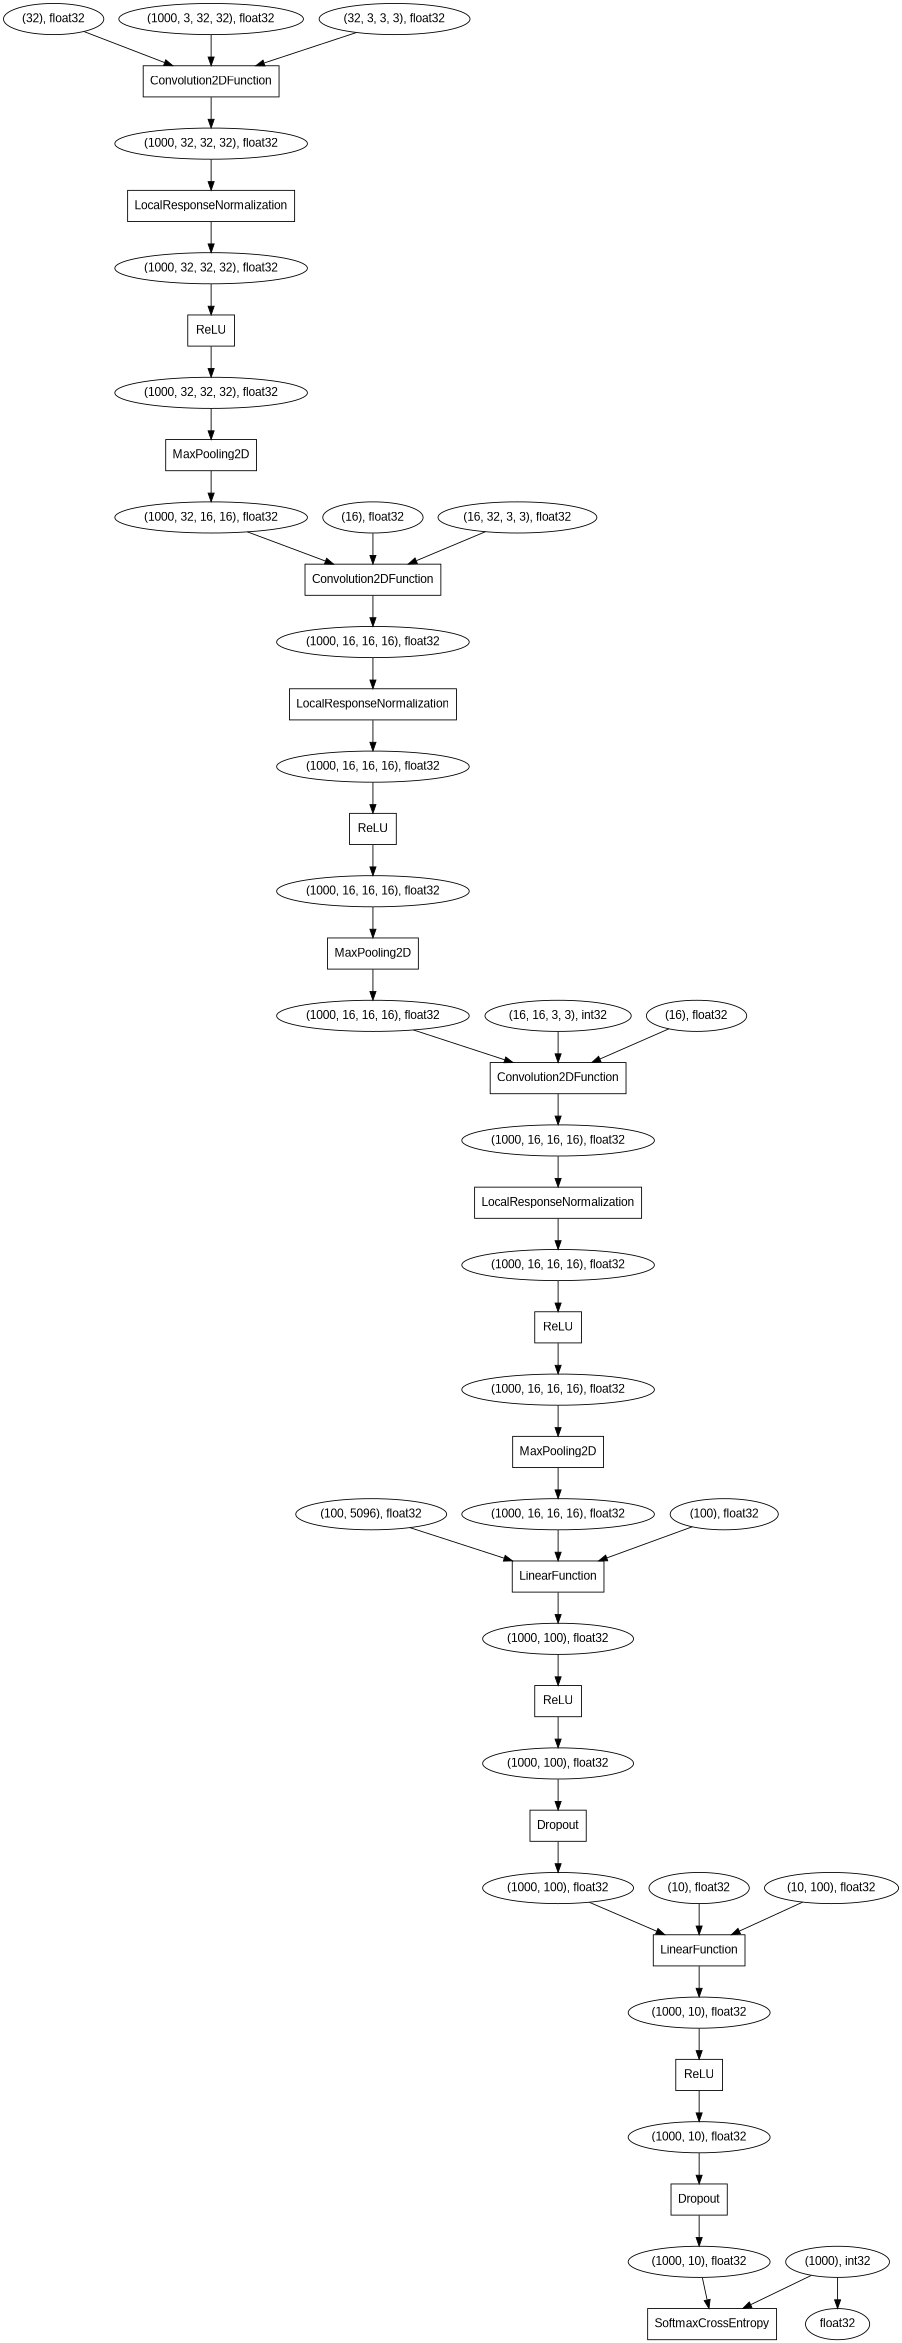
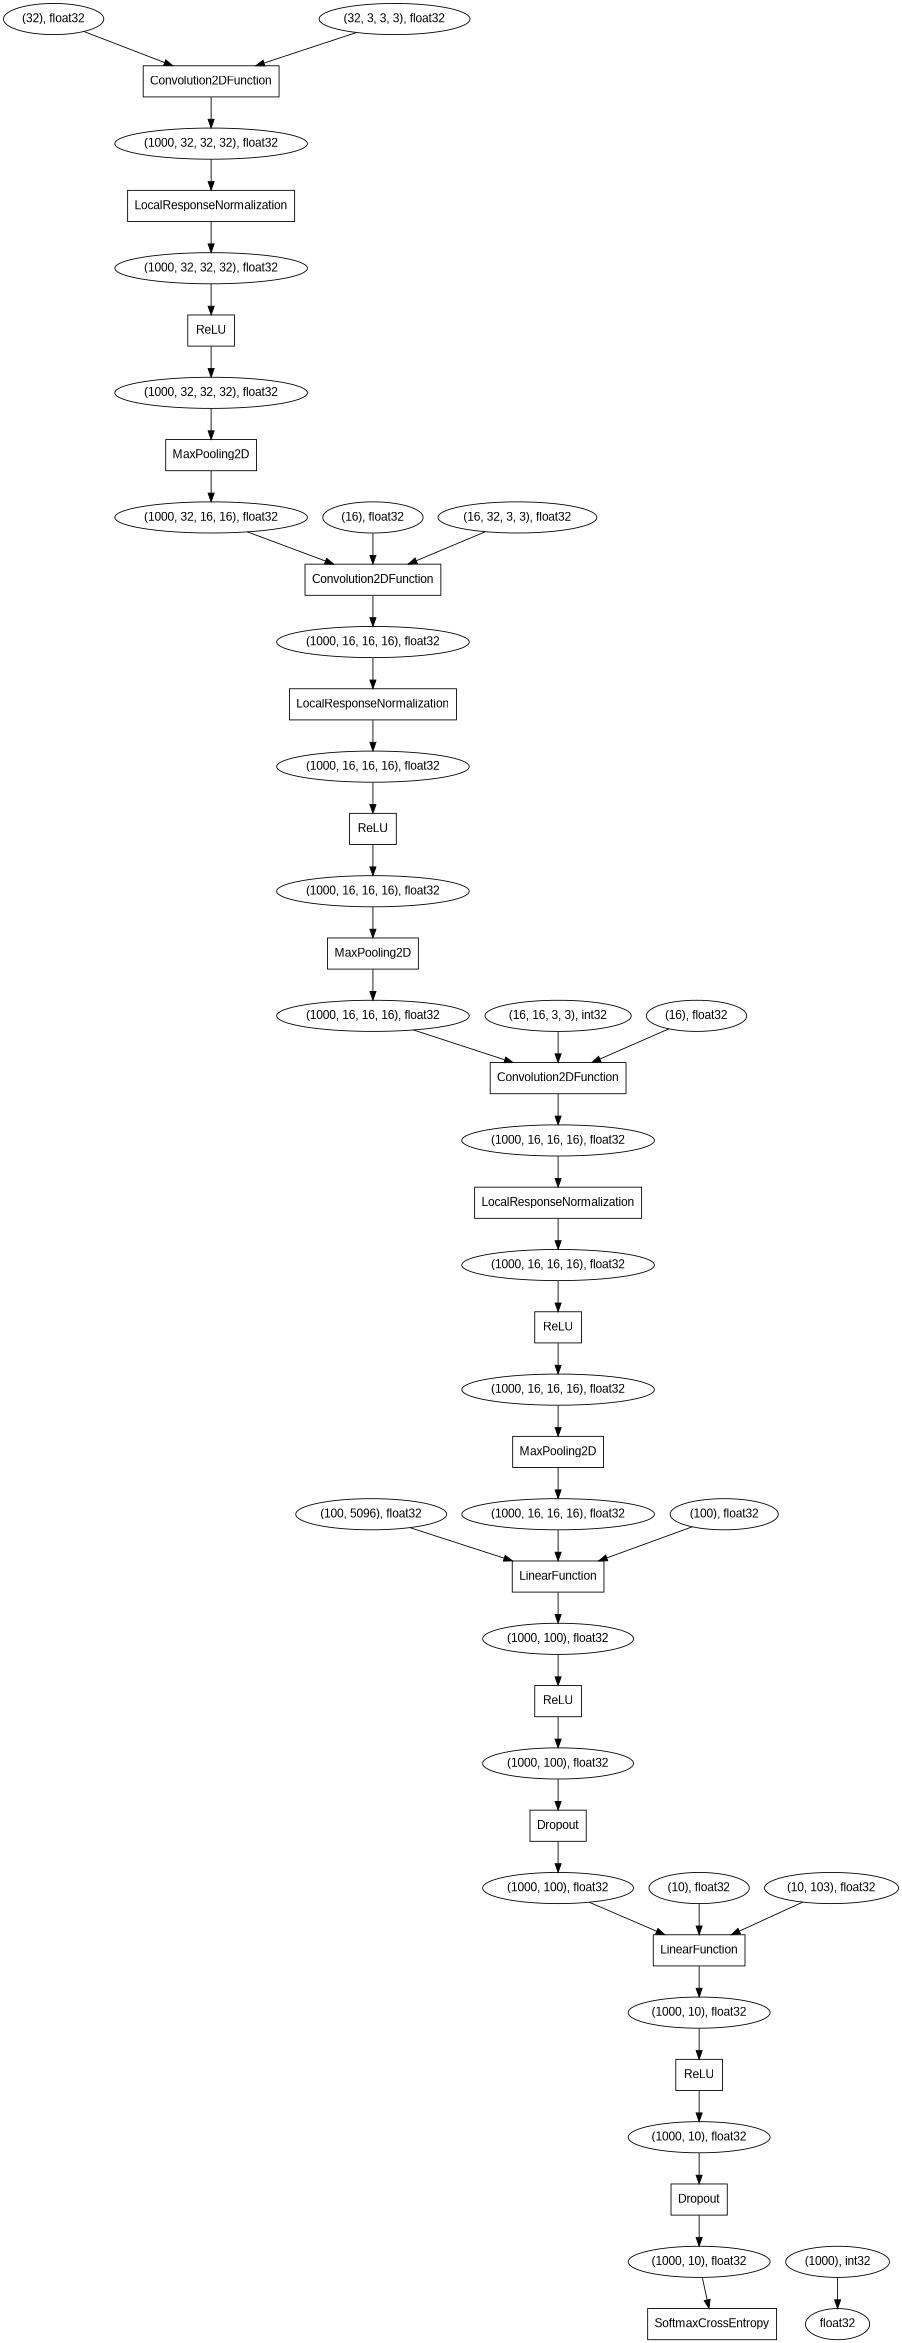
node "(1000, 3, 32, 32), float32": removed
node "(10, 100), float32": label "(10, 100), float32" -> "(10, 103), float32"
edge "(1000), int32" -> "SoftmaxCrossEntropy": removed
